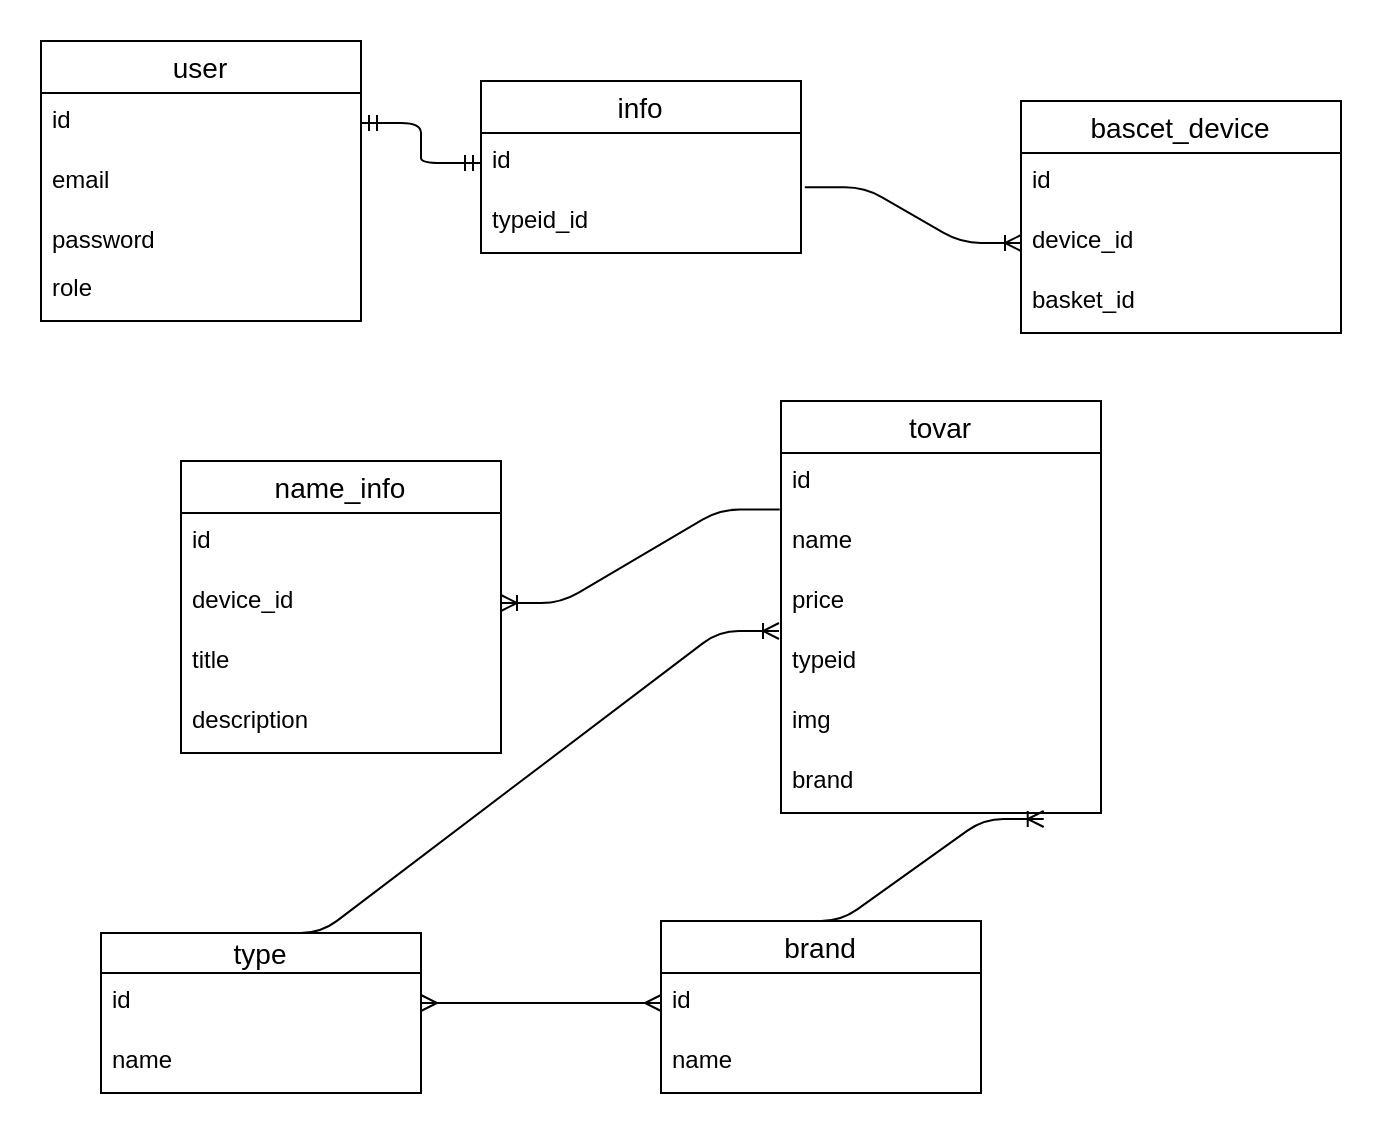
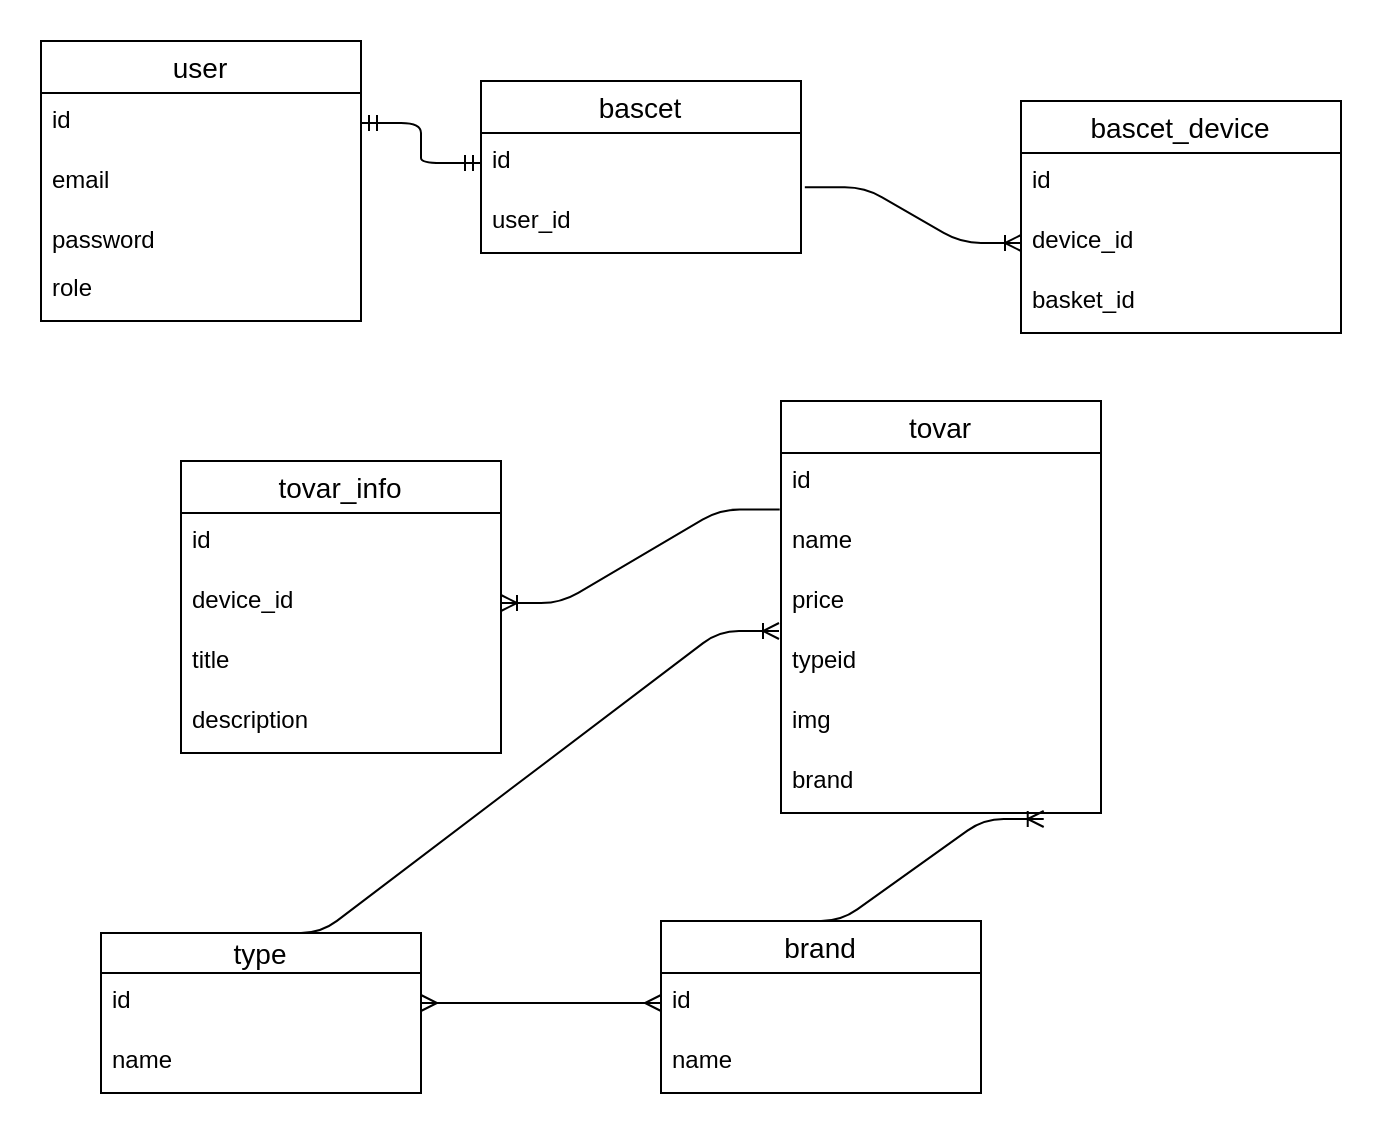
node "info": label "info" -> "bascet"
node "typeid_id": label "typeid_id" -> "user_id"
node "name_info": label "name_info" -> "tovar_info"
